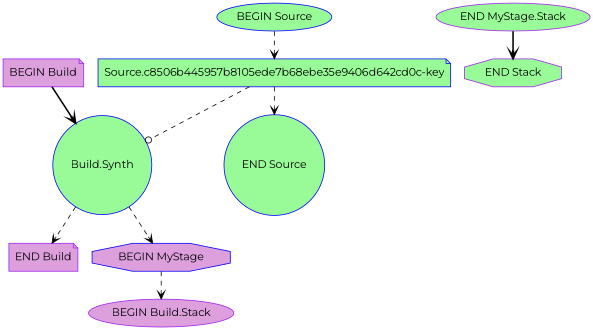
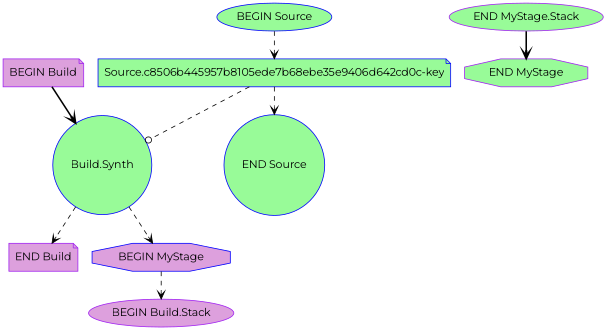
node "END Stack": label "END Stack" -> "END MyStage"
